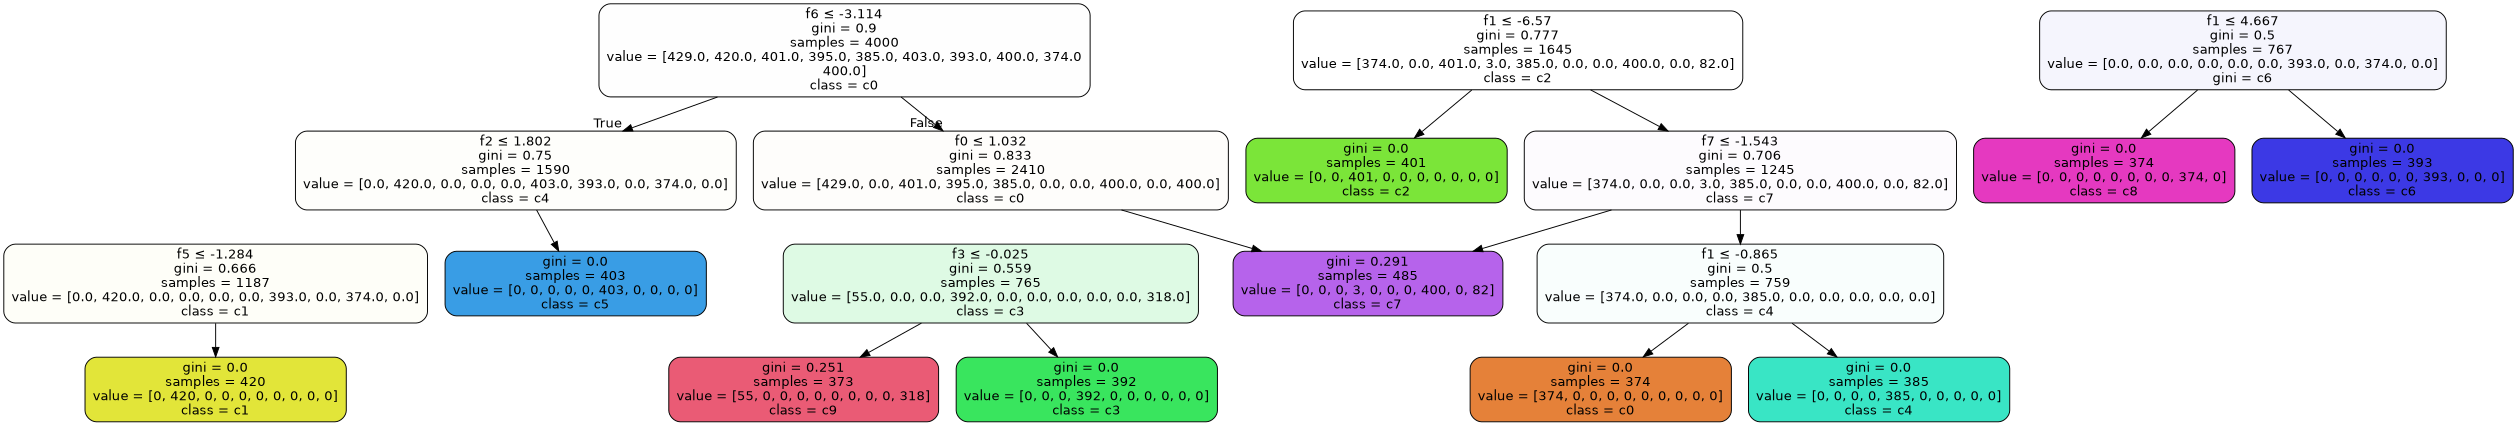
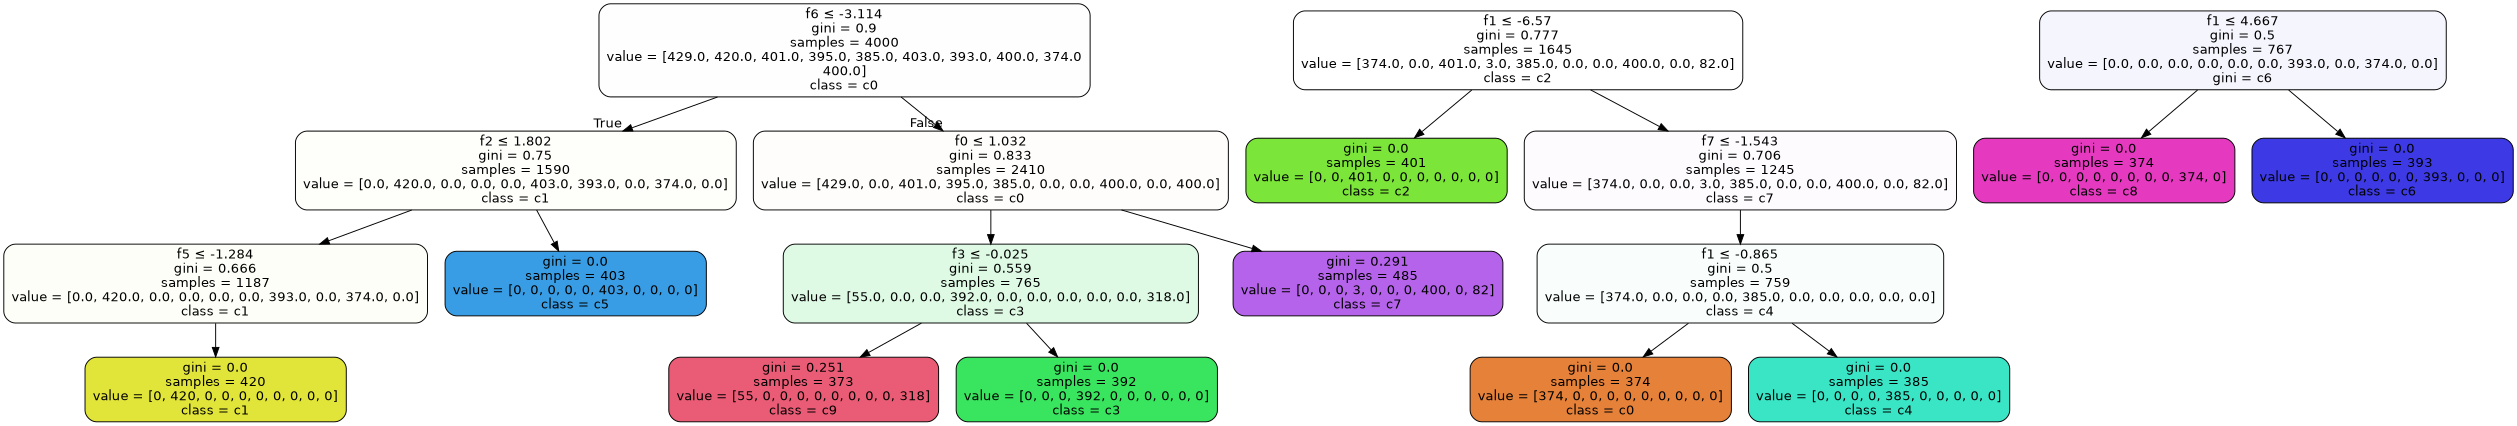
node "f2 ≤ 1.802": text "class = c4" -> "class = c1"
edge "f0 ≤ 1.032" -> "f3 ≤ -0.025": added
edge "f2 ≤ 1.802" -> "f5 ≤ -1.284": added
edge "f7 ≤ -1.543" -> "gini = 0.291": removed
